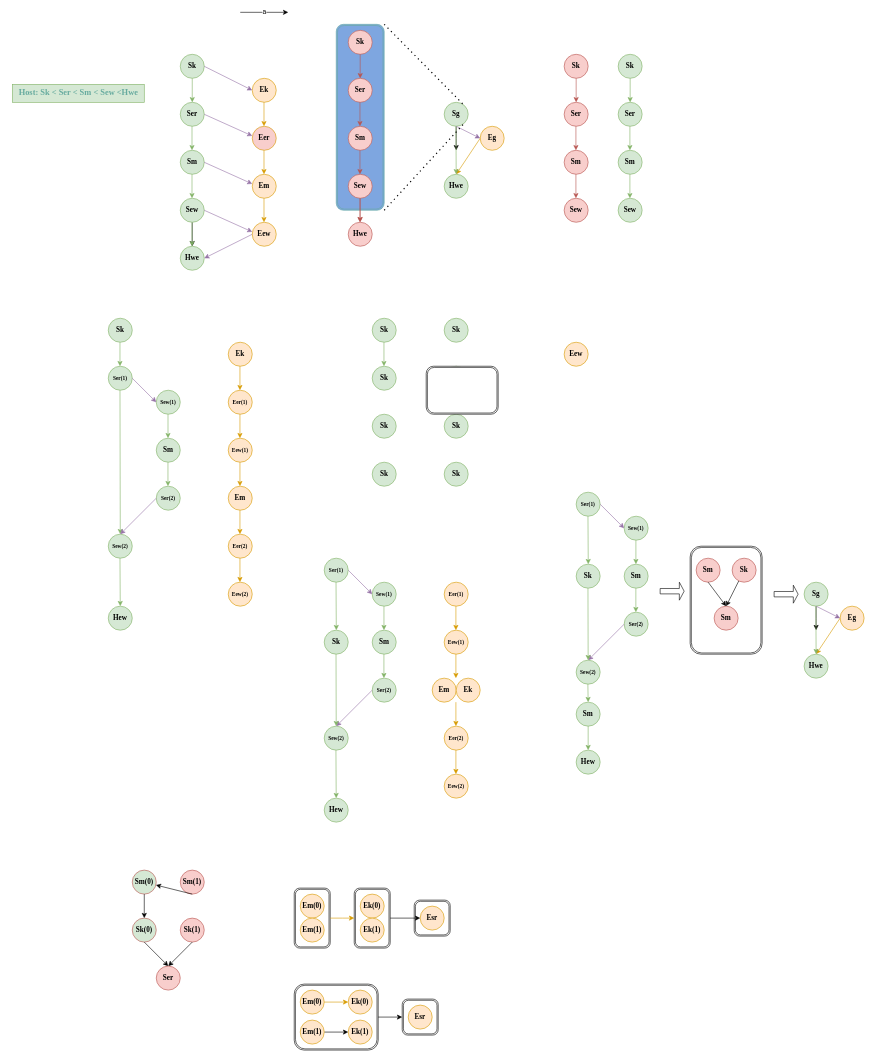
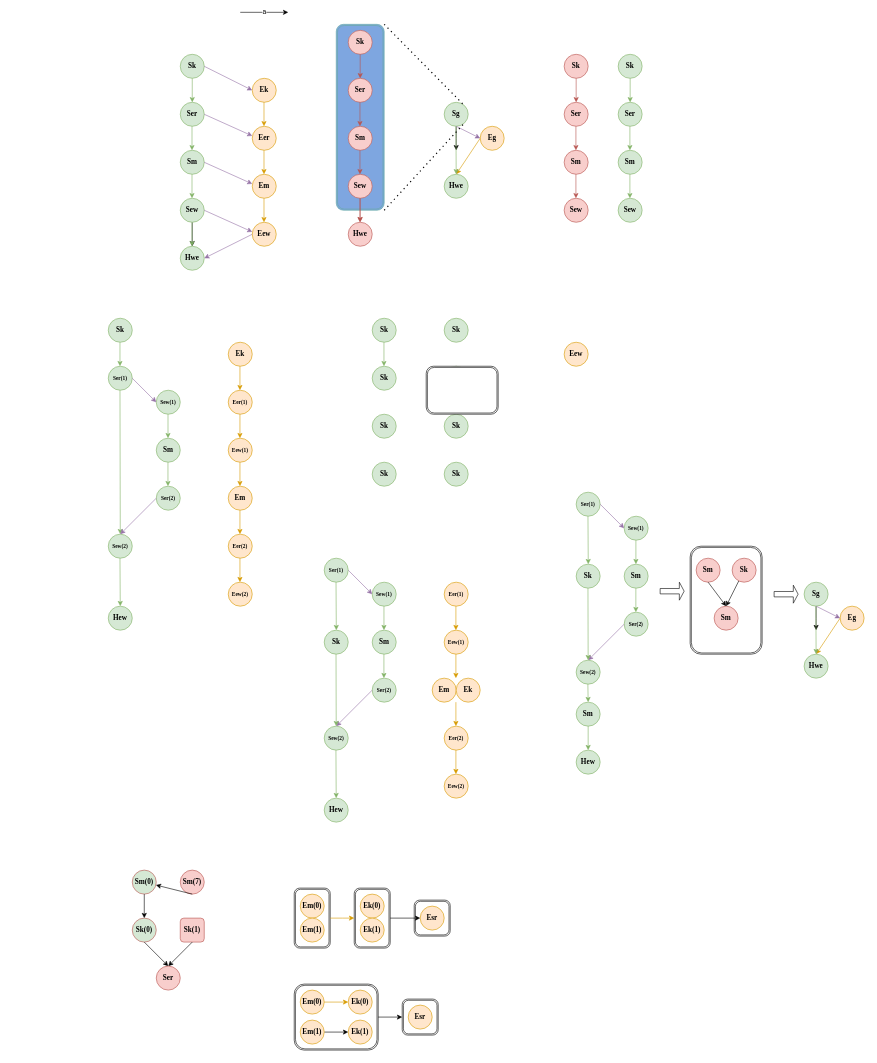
node "Host: Sk < Ser < Sm < Sew <Hwe": removed
node "Eer": fillcolor #f8cecc -> #ffe6cc
node "Sm(1)": label "Sm(1)" -> "Sm(7)"
node "Sk(1)": shape ellipse -> rounded rectangle
